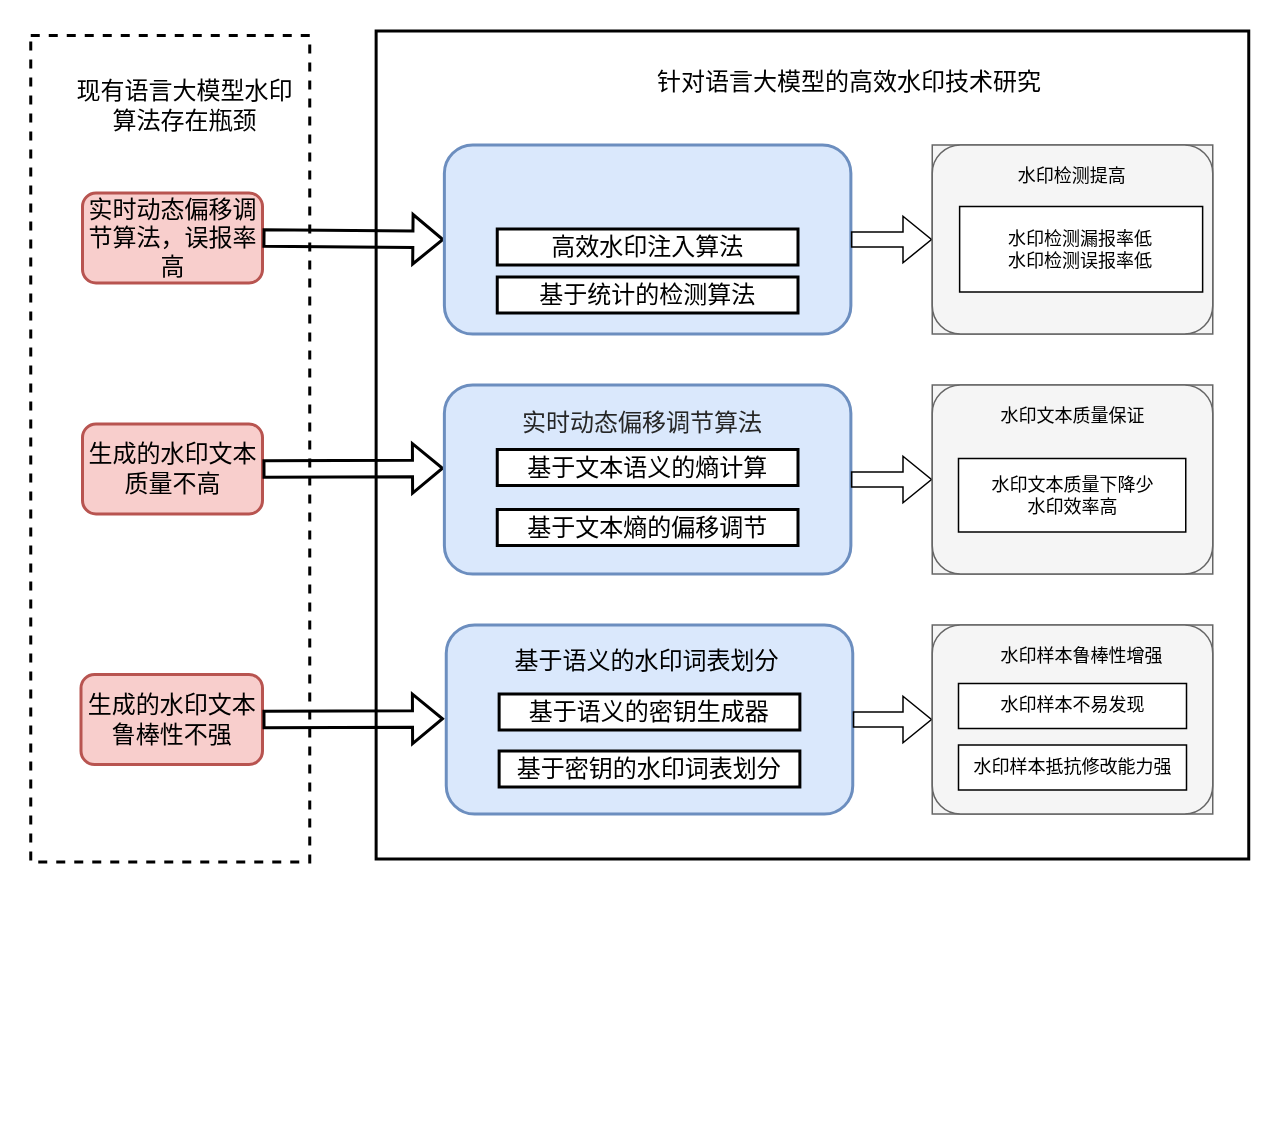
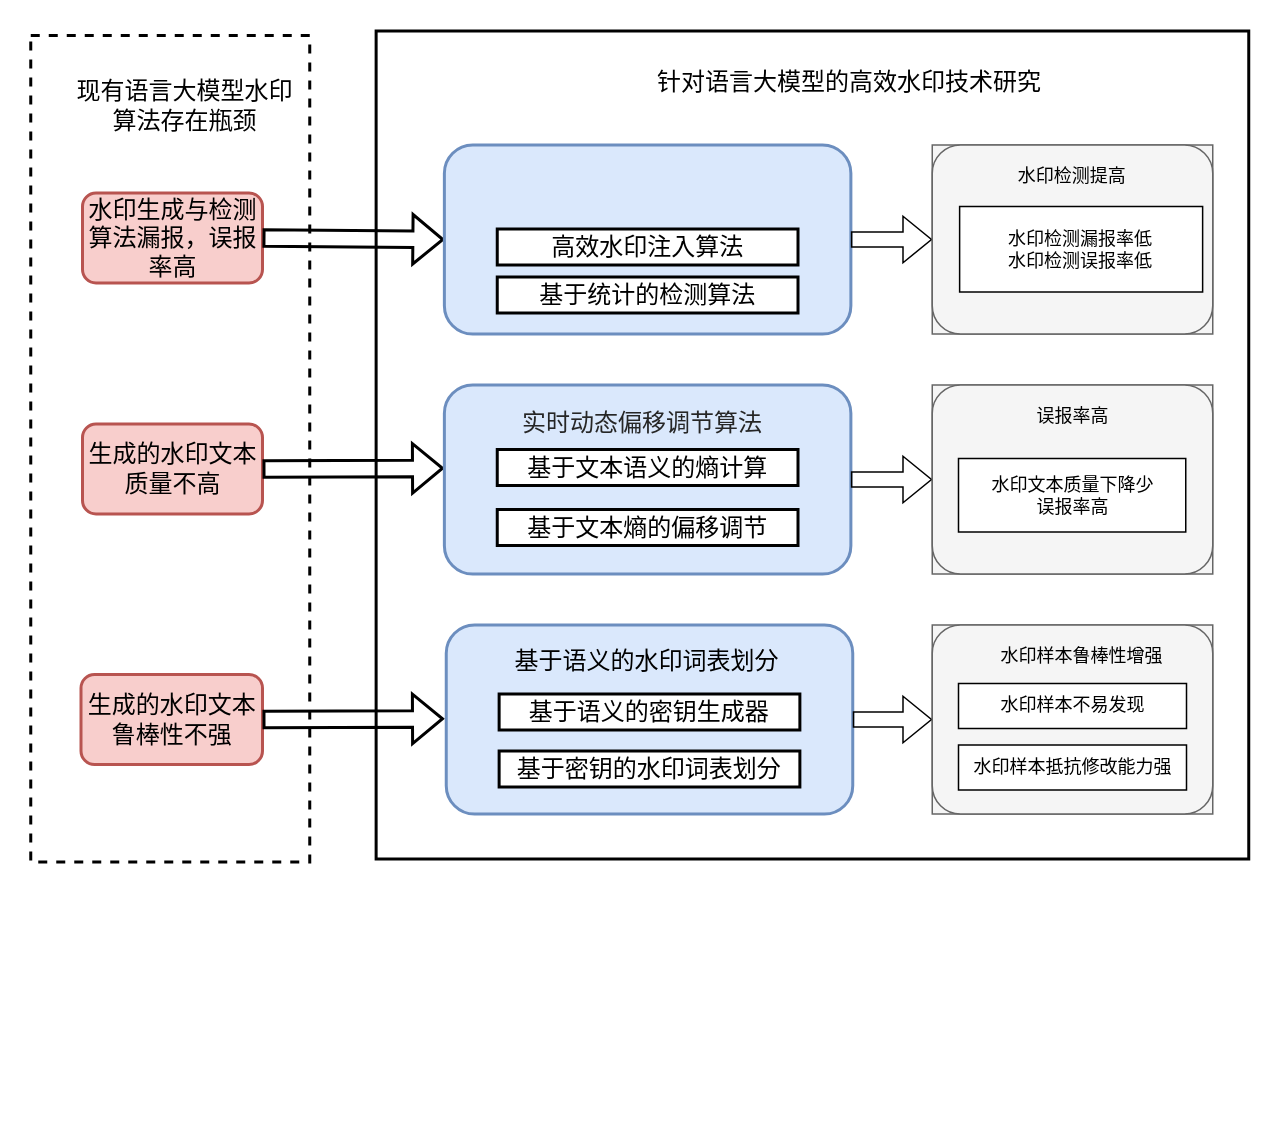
node "实时动态偏移调节算法，误报率高": label "实时动态偏移调节算法，误报率高" -> "水印生成与检测算法漏报，误报率高"
node "水印文本质量保证": label "水印文本质量保证" -> "误报率高"
node "水印文本质量下降少 水印效率高": label "水印文本质量下降少 水印效率高" -> "水印文本质量下降少 误报率高"
